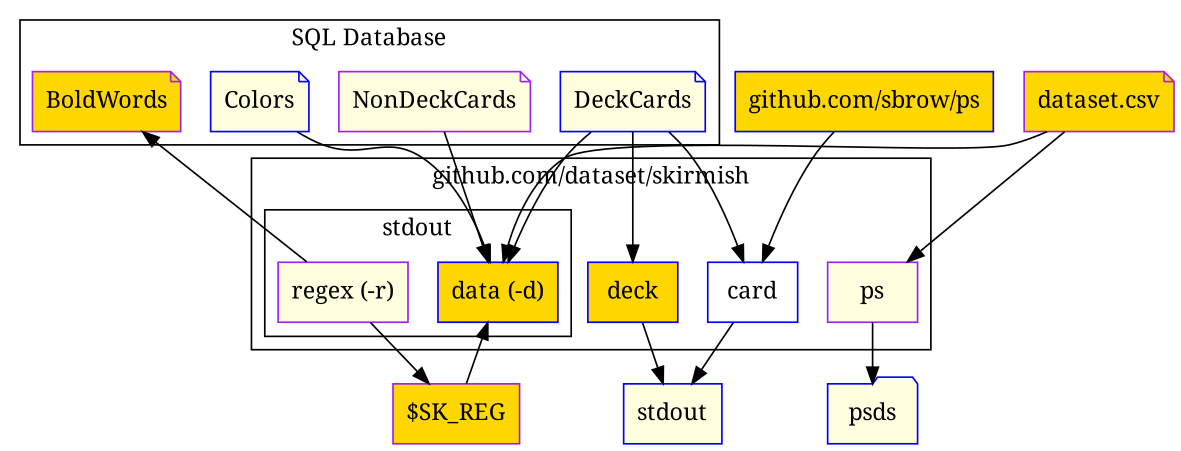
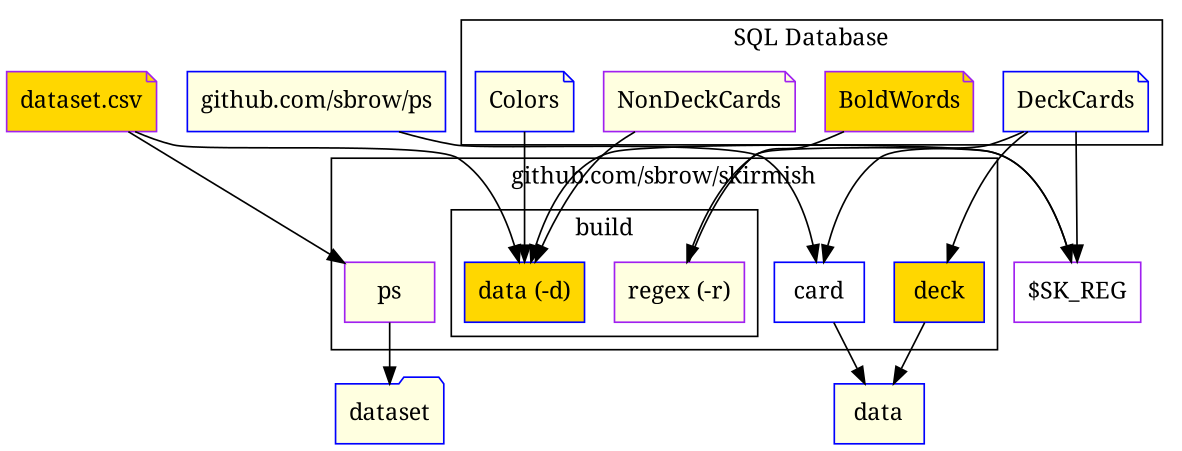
node "github.com/sbrow/ps": fillcolor gold -> lightyellow
cluster "github.com/dataset/skirmish": label "github.com/dataset/skirmish" -> "github.com/sbrow/skirmish"
edge "DeckCards" -> "data (-d)": now "DeckCards" -> "$SK_REG"
edge "regex (-r)" -> "BoldWords": reversed
cluster "stdout": label "stdout" -> "build"
node "$SK_REG": fillcolor gold -> white
node "stdout": label "stdout" -> "data"
node "psds": label "psds" -> "dataset"
